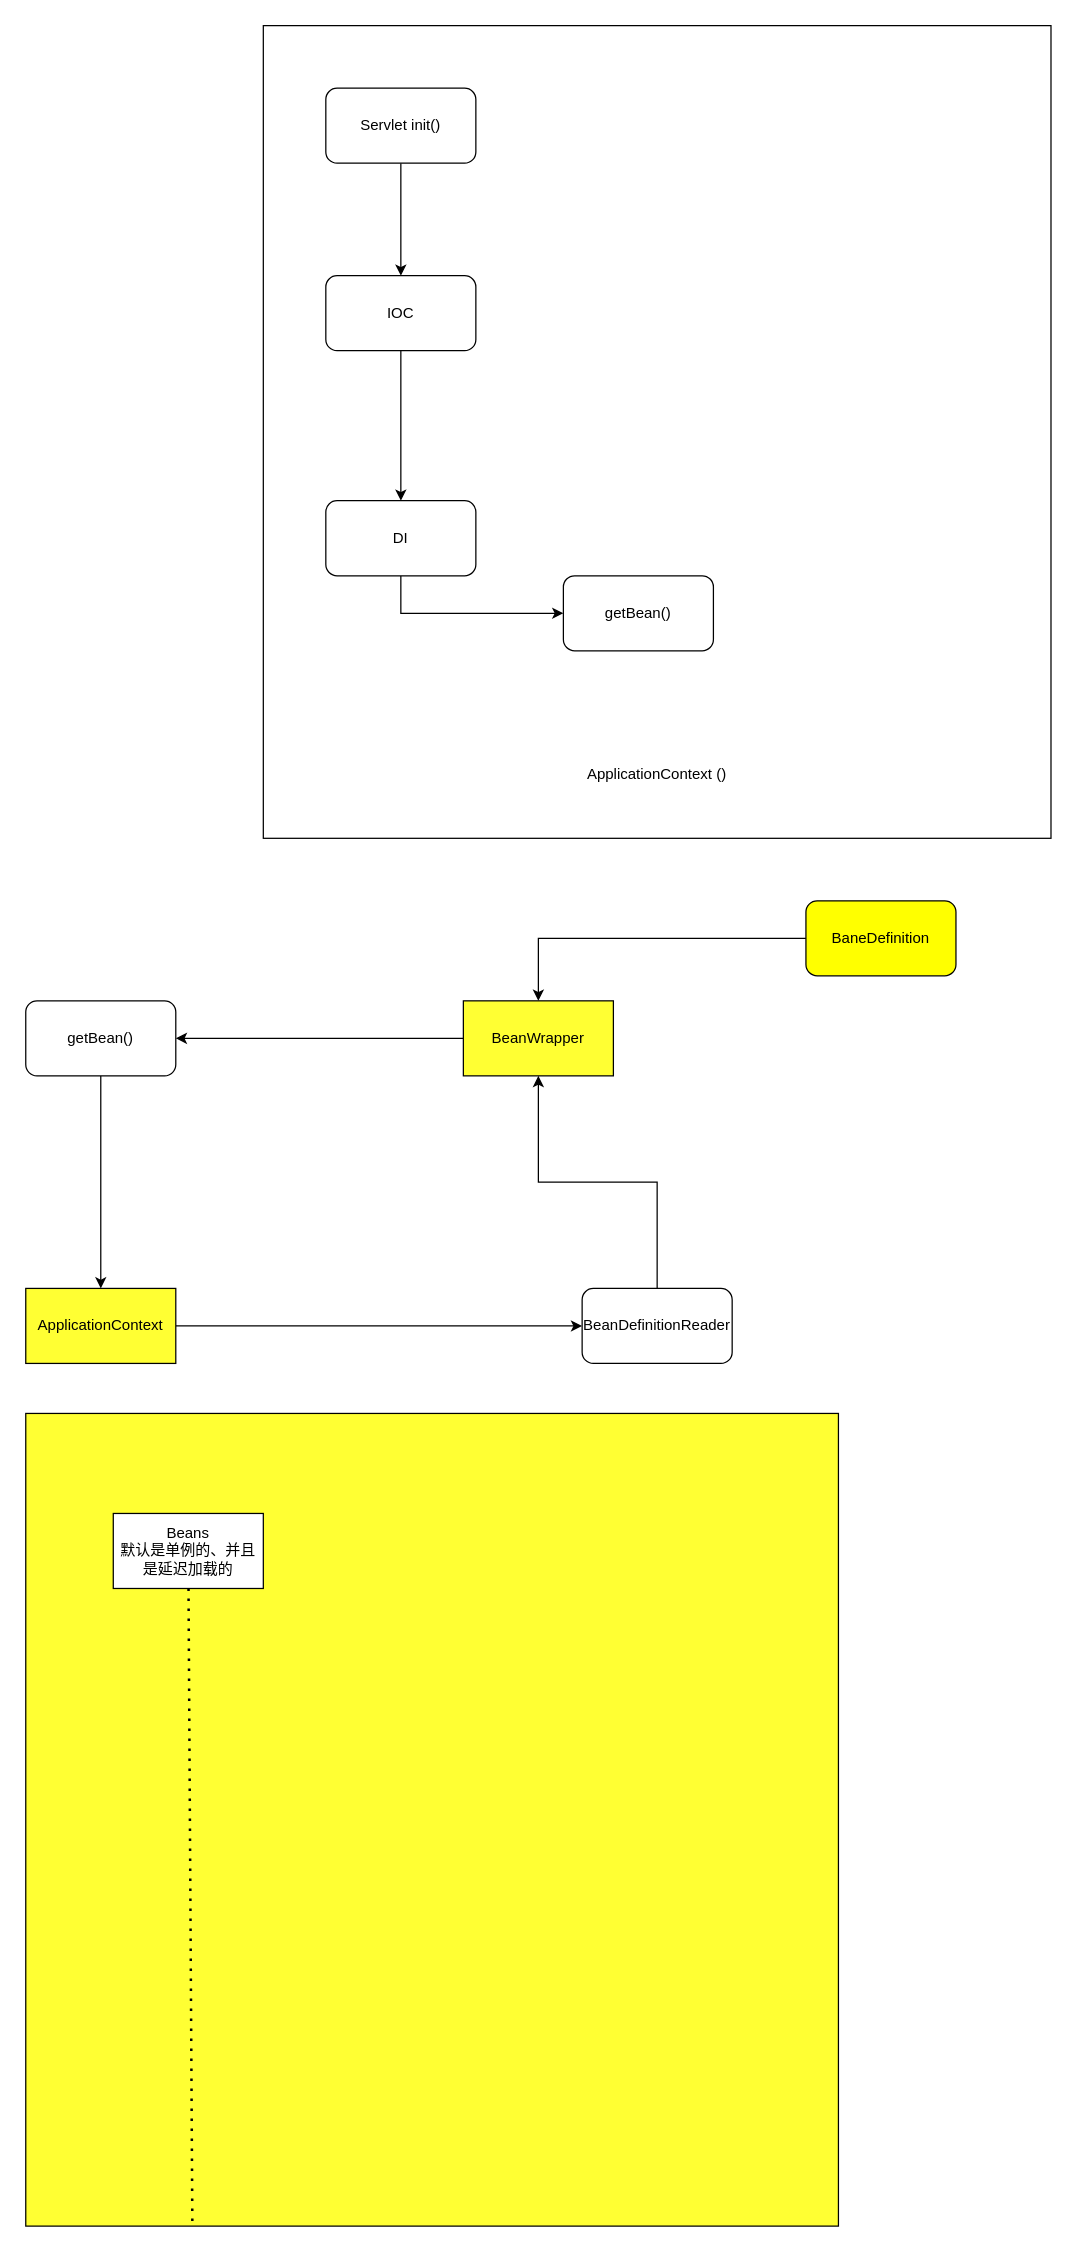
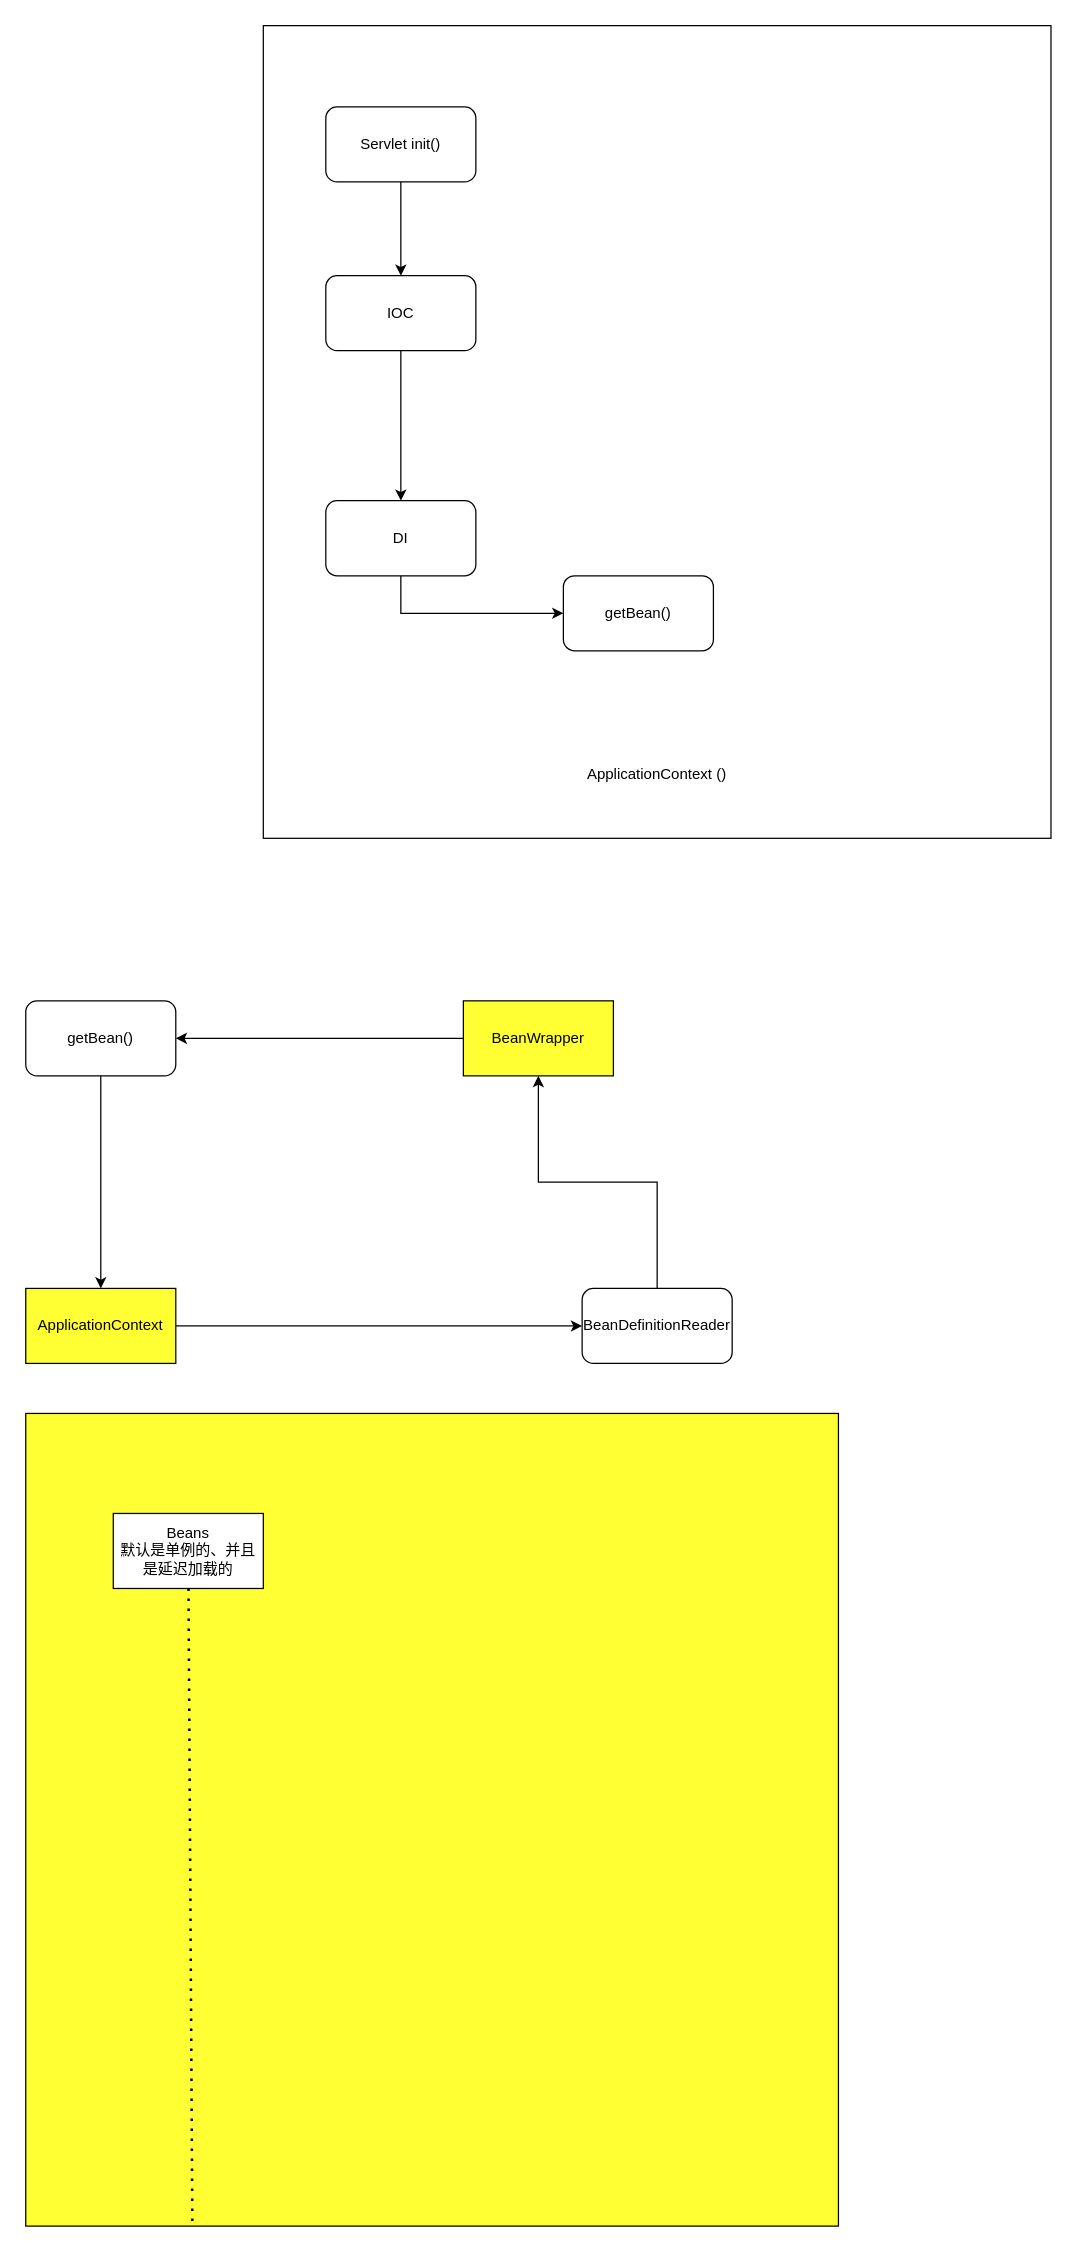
node "Servlet init()": moved (401, 126) -> (401, 144)
edge "BaneDefinition" -> "BeanWrapper": removed
node "BaneDefinition": removed
